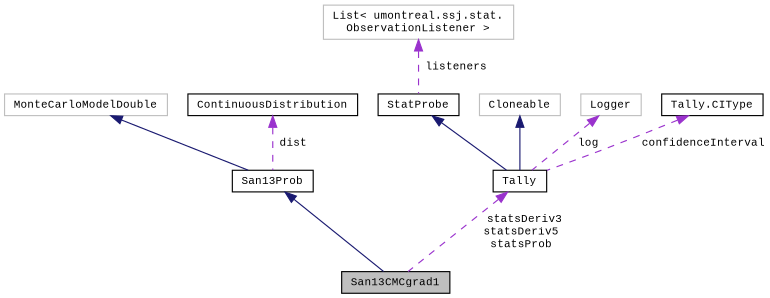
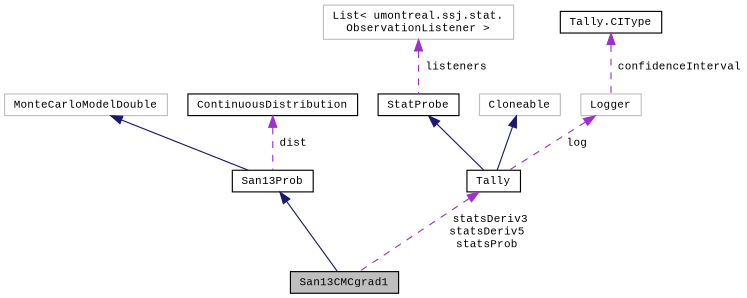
edge "Tally" -> "Tally.CIType": now "Logger" -> "Tally.CIType"
